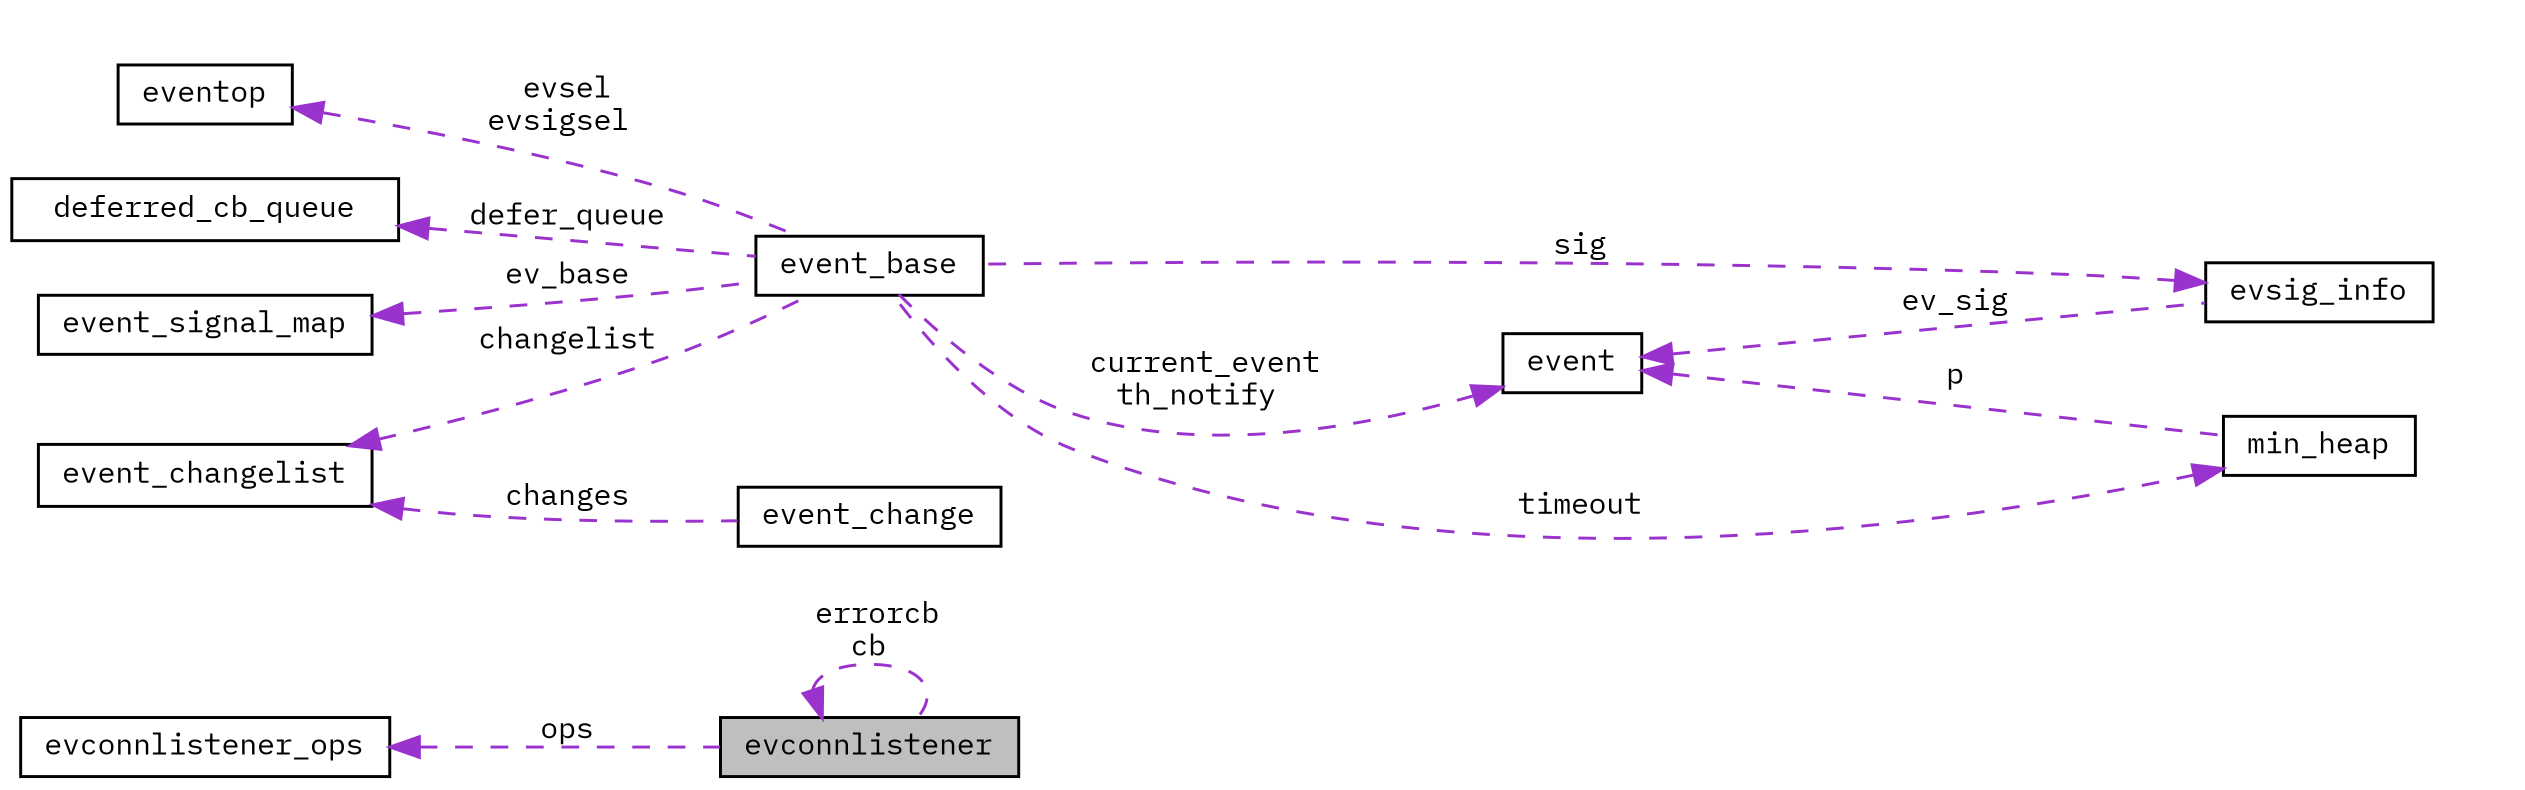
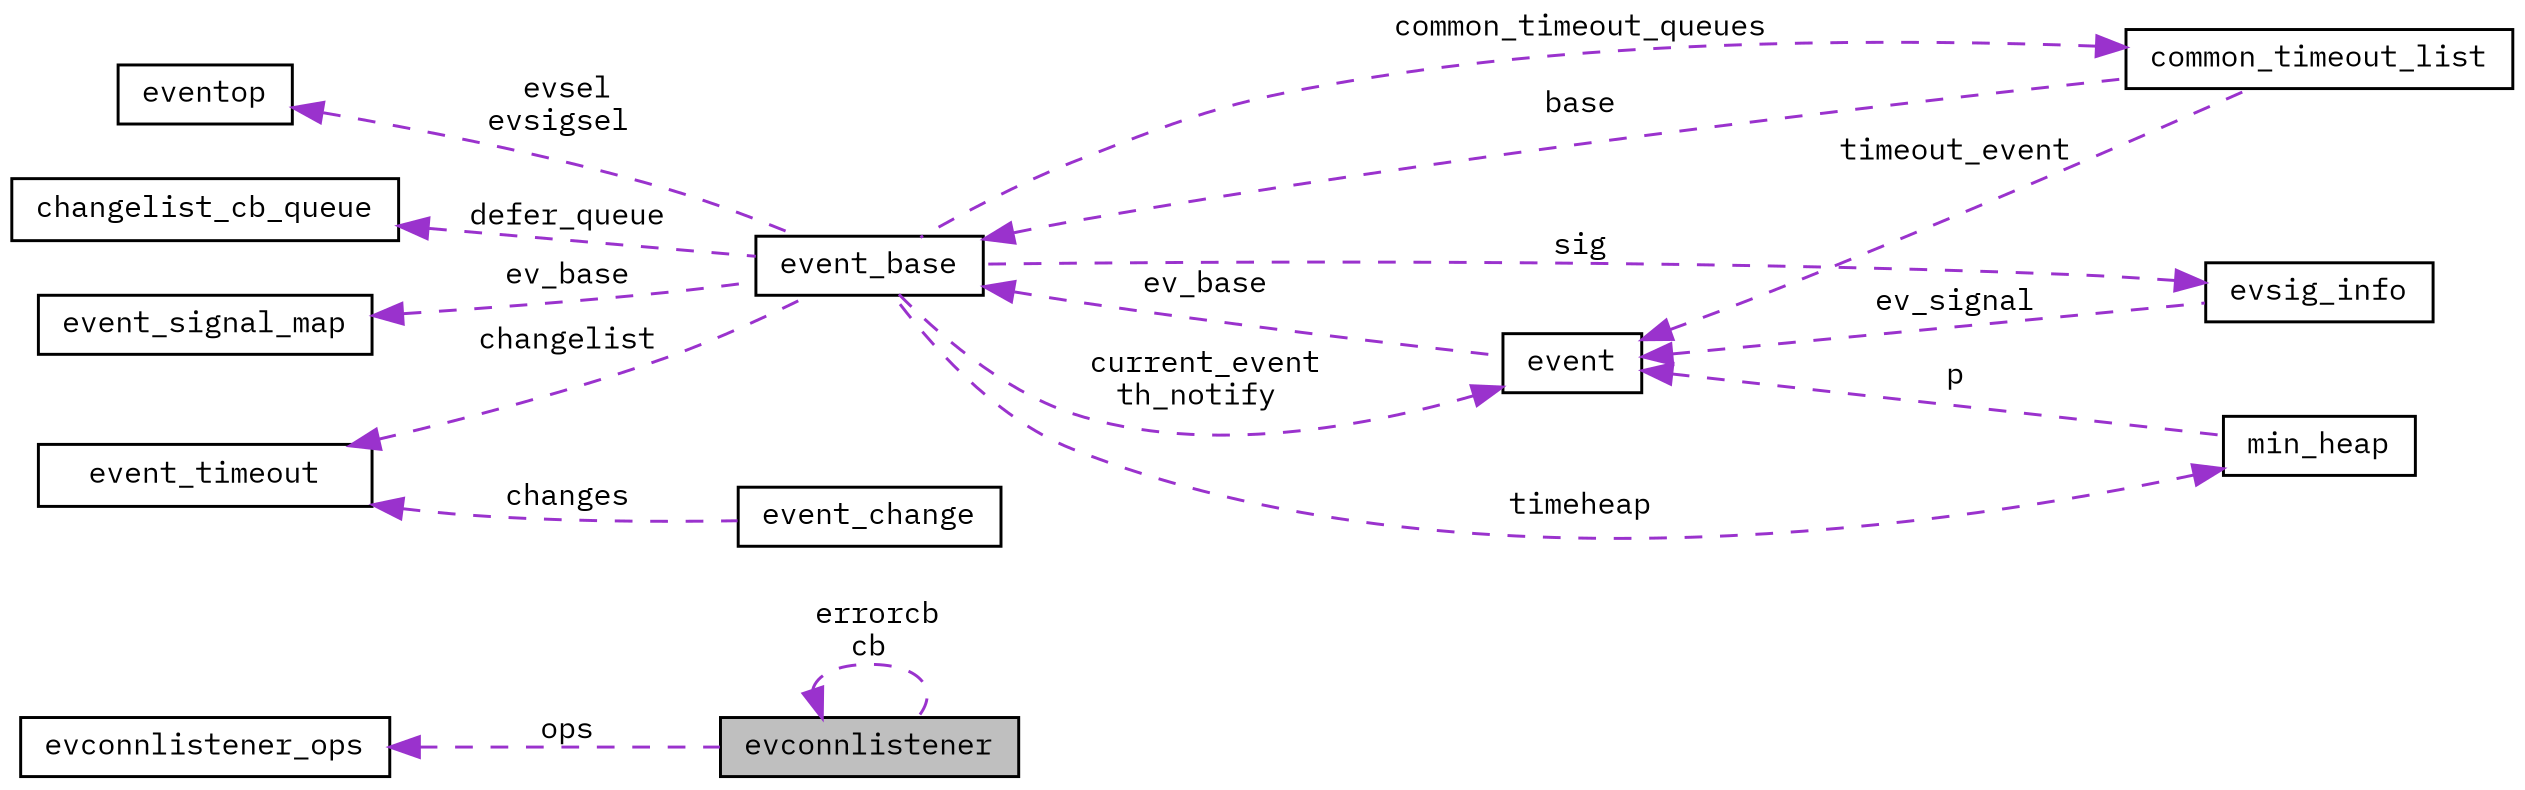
node "common_timeout_list": added
node "deferred_cb_queue": label "deferred_cb_queue" -> "changelist_cb_queue"
edge "evsig_info" -> "event": label " ev_sig" -> " ev_signal"
edge "event" -> "event_base": added, label "ev_base"
node "event_changelist": label "event_changelist" -> "event_timeout"
edge "event_base" -> "min_heap": label " timeout" -> " timeheap"
